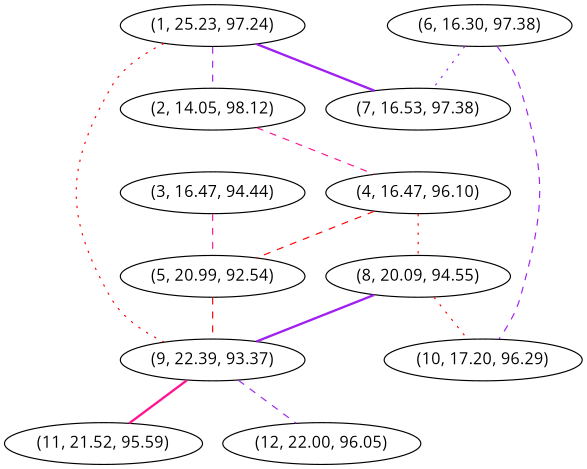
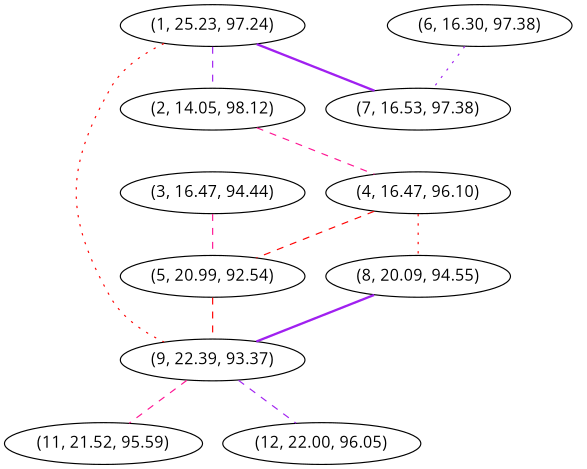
node "(10, 17.20, 96.29)": removed
edge "(9, 22.39, 93.37)" -- "(11, 21.52, 95.59)": style bold -> dashed
